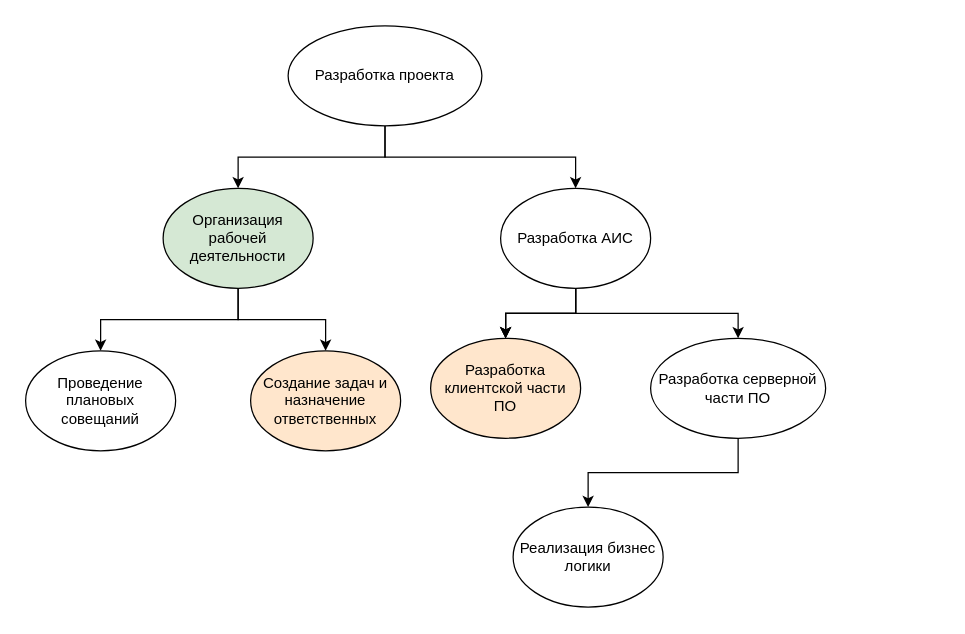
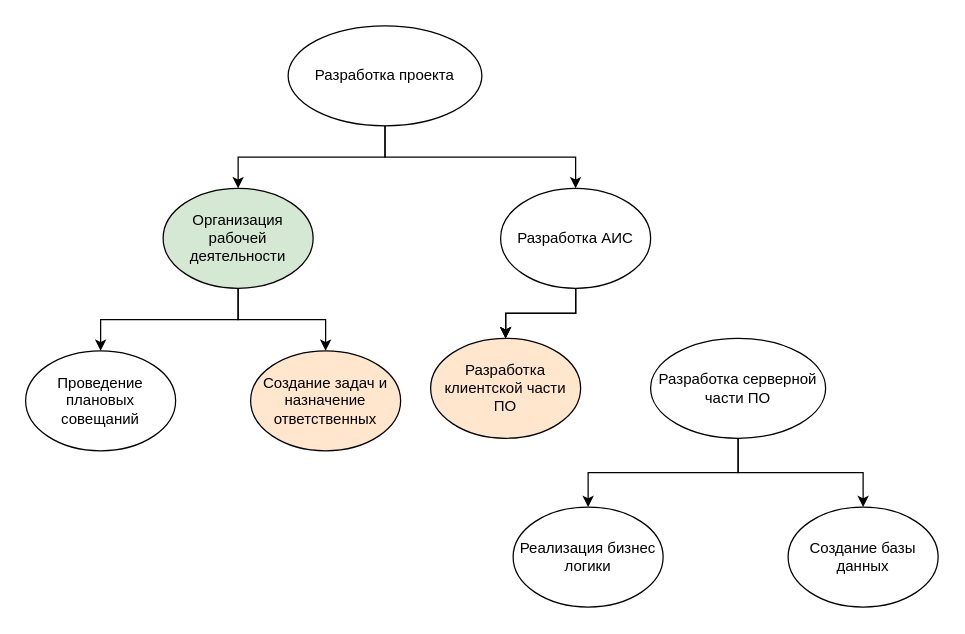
edge "Разработка АИС" -> "Разработка серверной части ПО": removed
edge "Разработка серверной части ПО" -> "Создание базы данных": added
node "Создание базы данных": added
